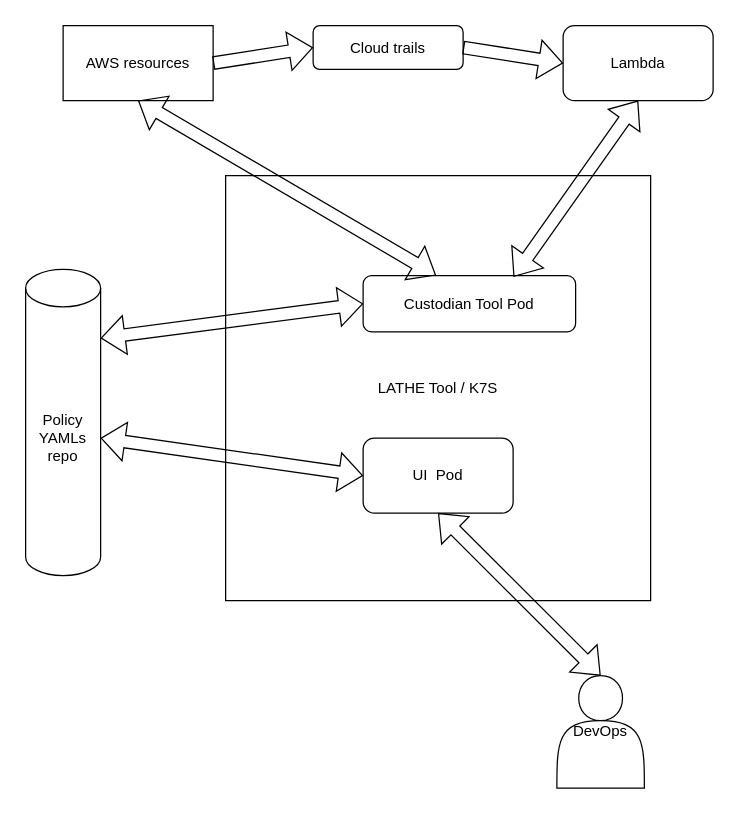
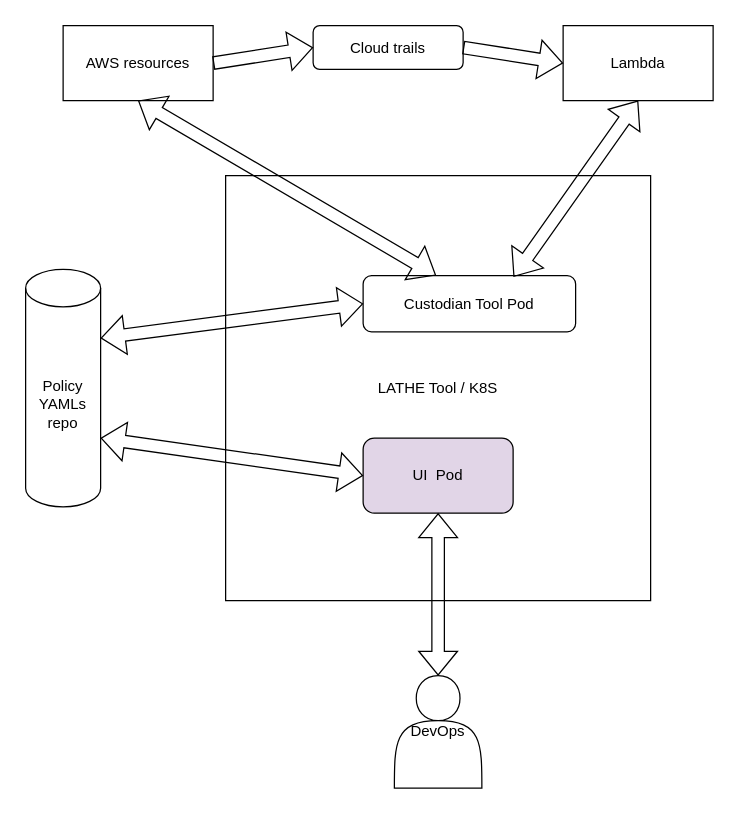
node "Lambda": shape rounded rectangle -> rectangle
node "LATHE Tool / K7S": label "LATHE Tool / K7S" -> "LATHE Tool / K8S"
node "Policy YAMLs repo": size 75x306 -> 75x238
node "UI Pod": fillcolor #ffffff -> #e1d5e7
node "DevOps": moved (601, 732) -> (438, 732)
